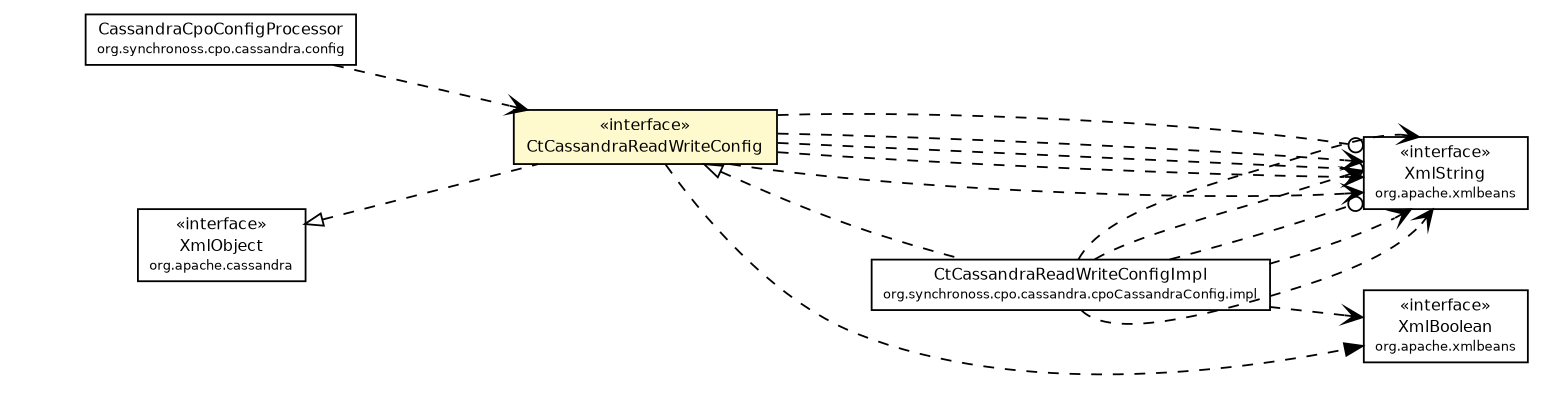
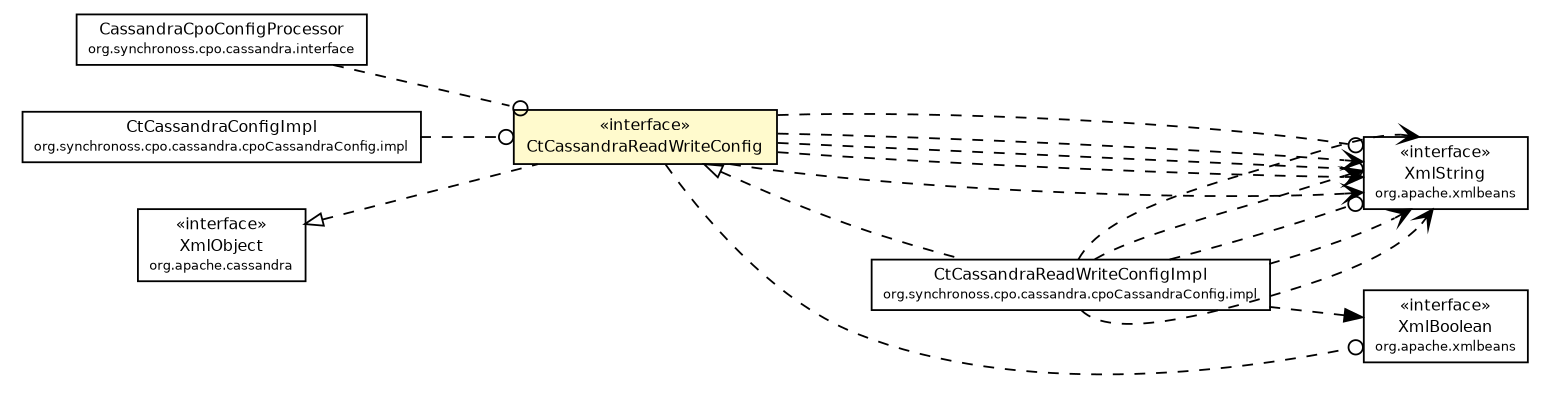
node "CassandraCpoConfigProcessor": text "org.synchronoss.cpo.cassandra.config" -> "org.synchronoss.cpo.cassandra.interface"
edge "CassandraCpoConfigProcessor" -> "CtCassandraReadWriteConfig": arrowhead vee -> odot
node "CtCassandraConfigImpl": added
edge "CtCassandraReadWriteConfigImpl" -> "XmlBoolean": arrowhead vee -> normal
edge "CtCassandraReadWriteConfig" -> "XmlBoolean": arrowhead normal -> odot
